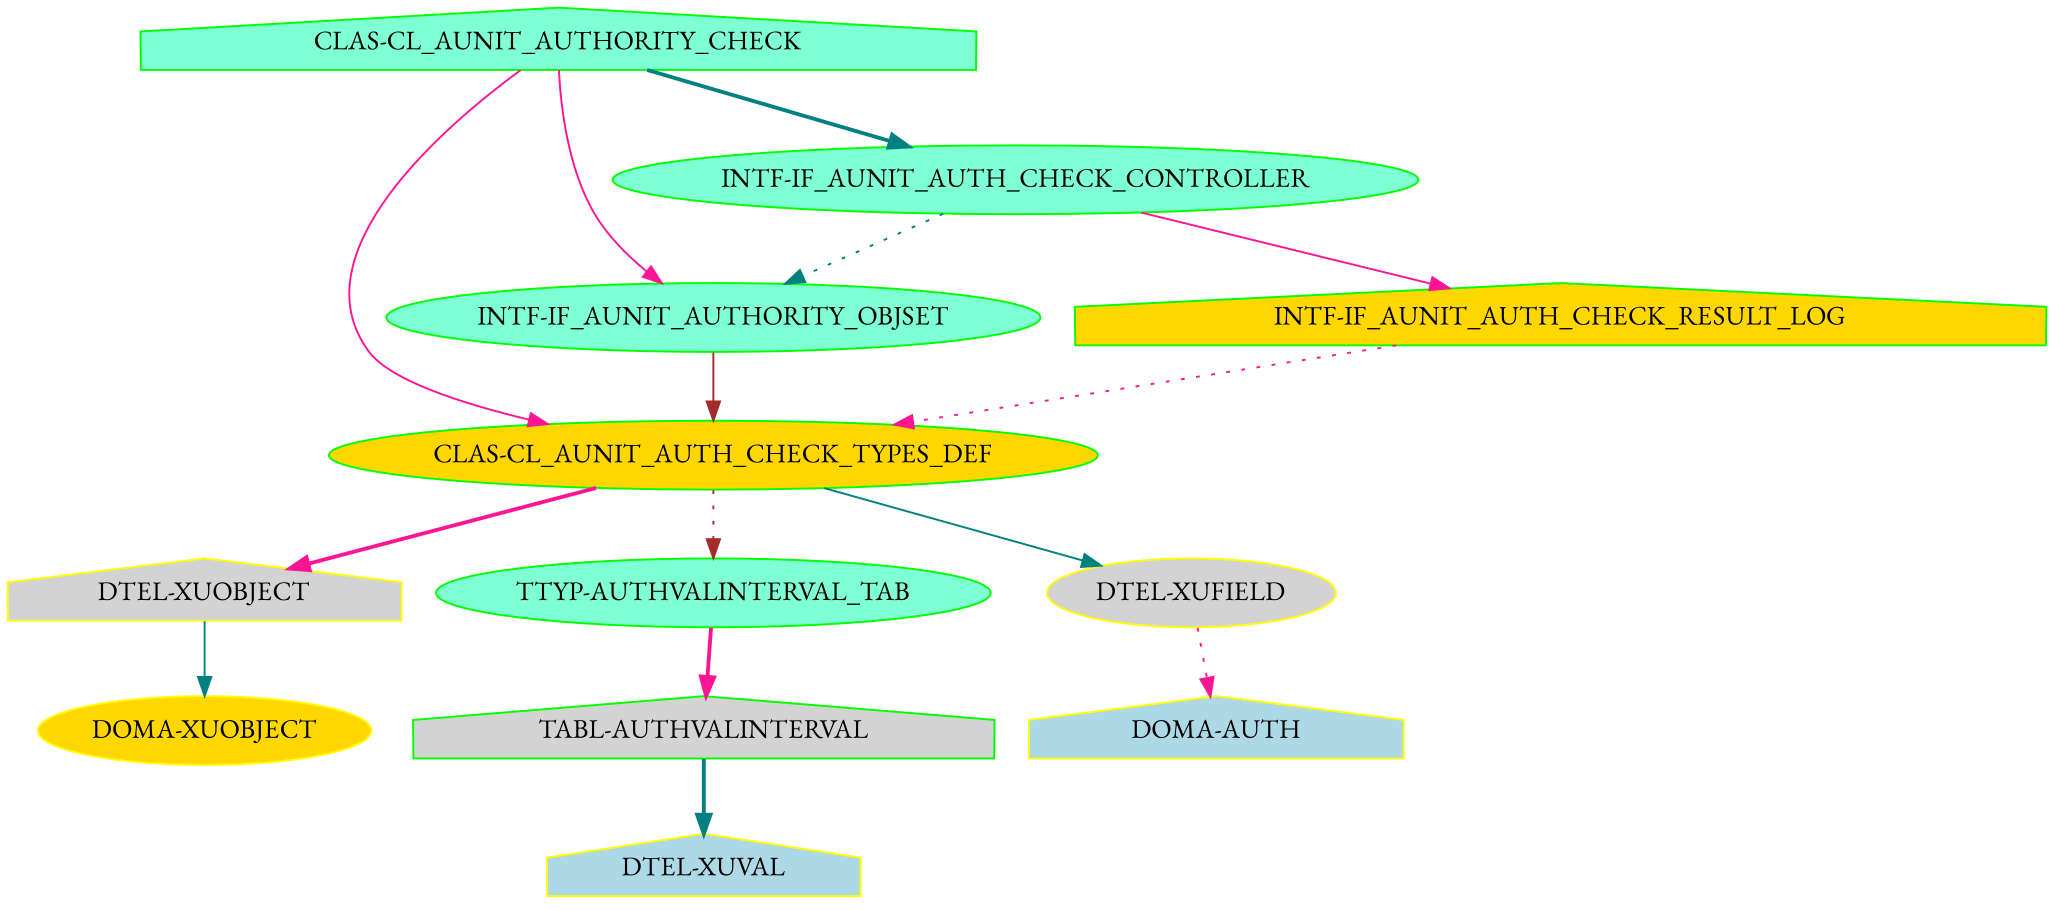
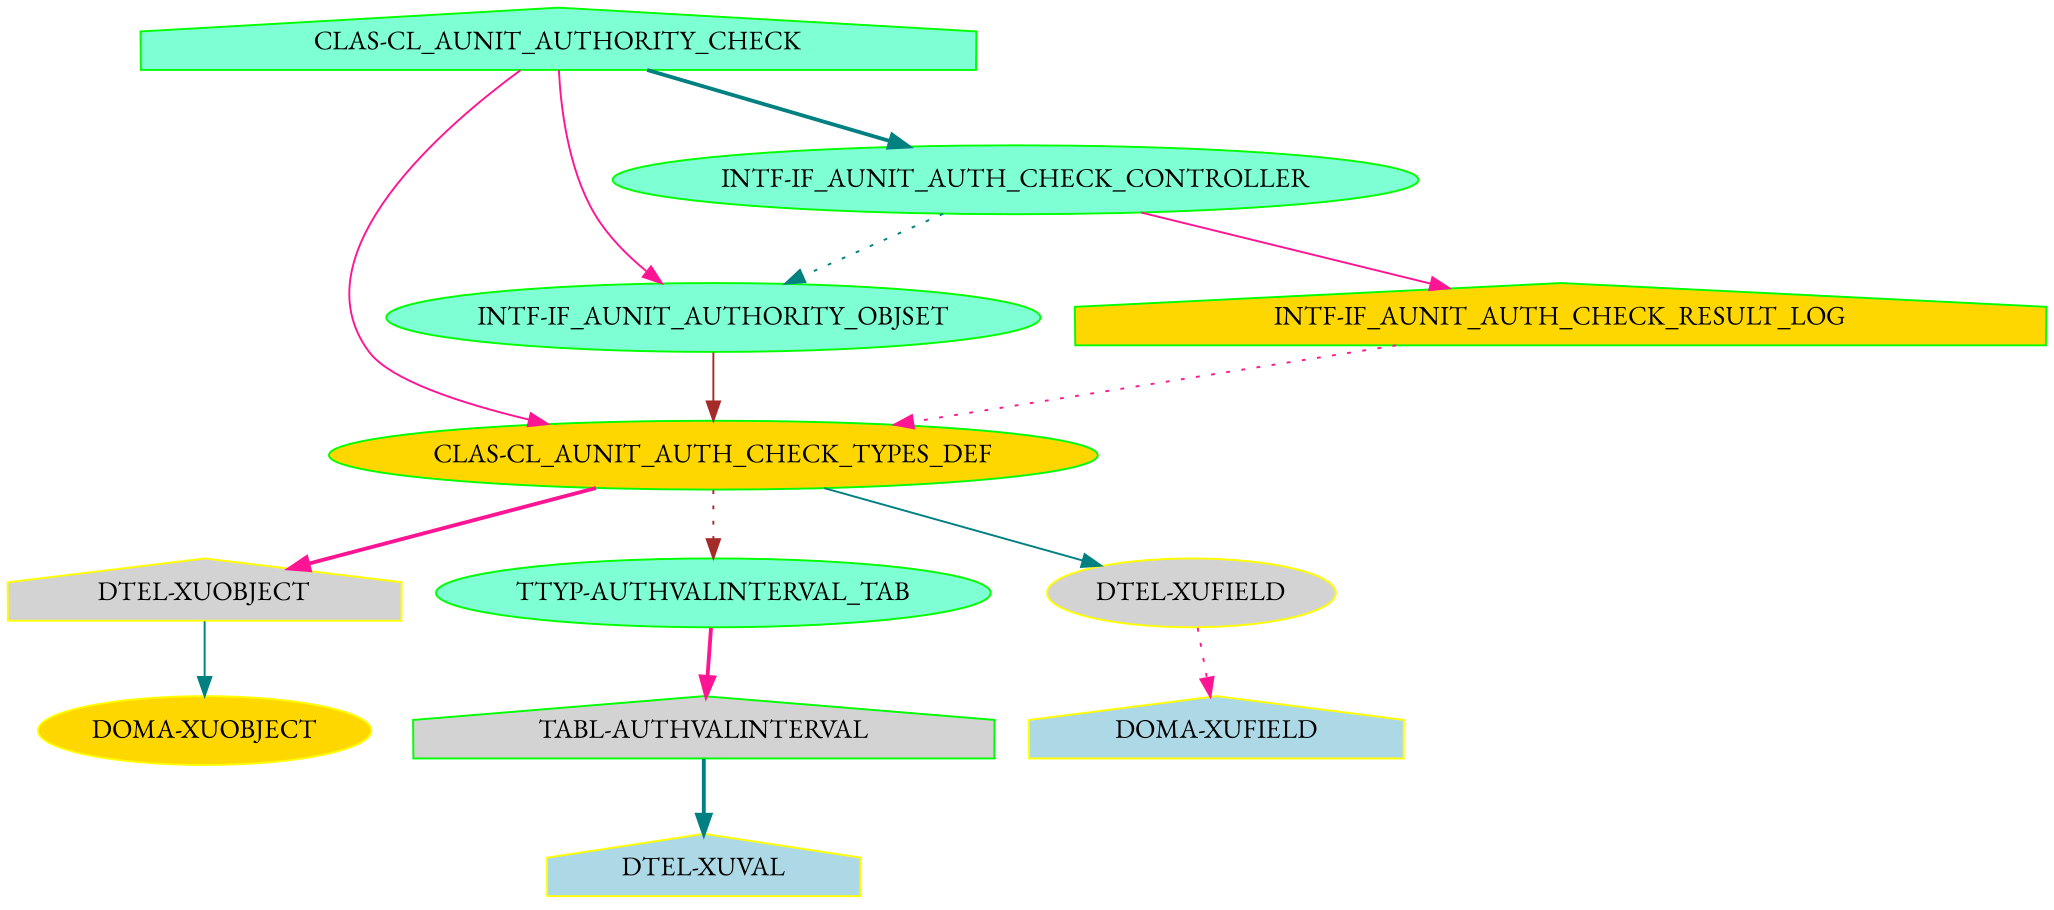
node "DOMA-AUTH": label "DOMA-AUTH" -> "DOMA-XUFIELD"
